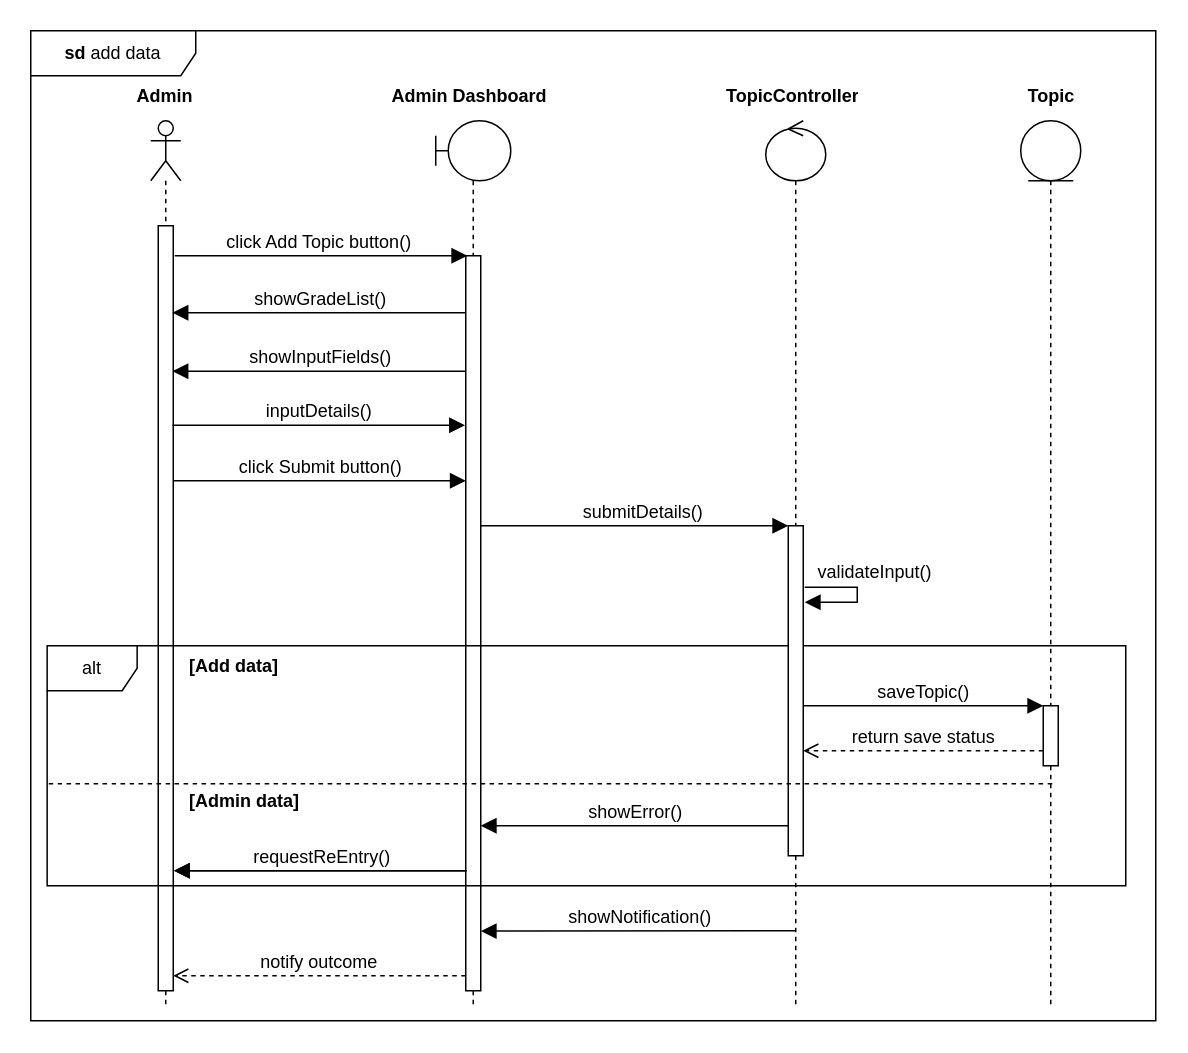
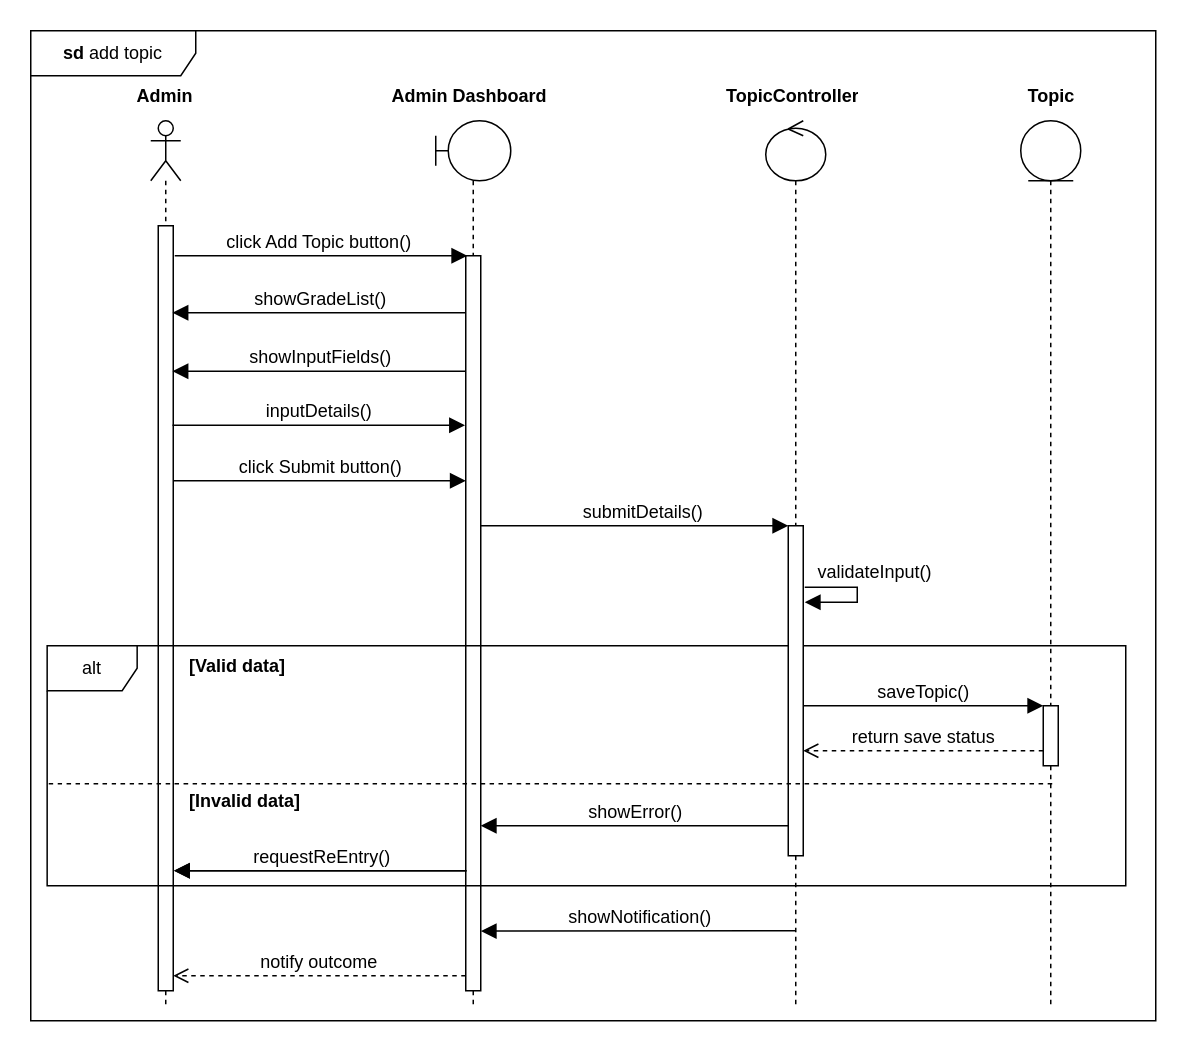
node "sd add data": label "sd add data" -> "sd add topic"
node "[Add data]": label "[Add data]" -> "[Valid data]"
node "[Admin data]": label "[Admin data]" -> "[Invalid data]"
